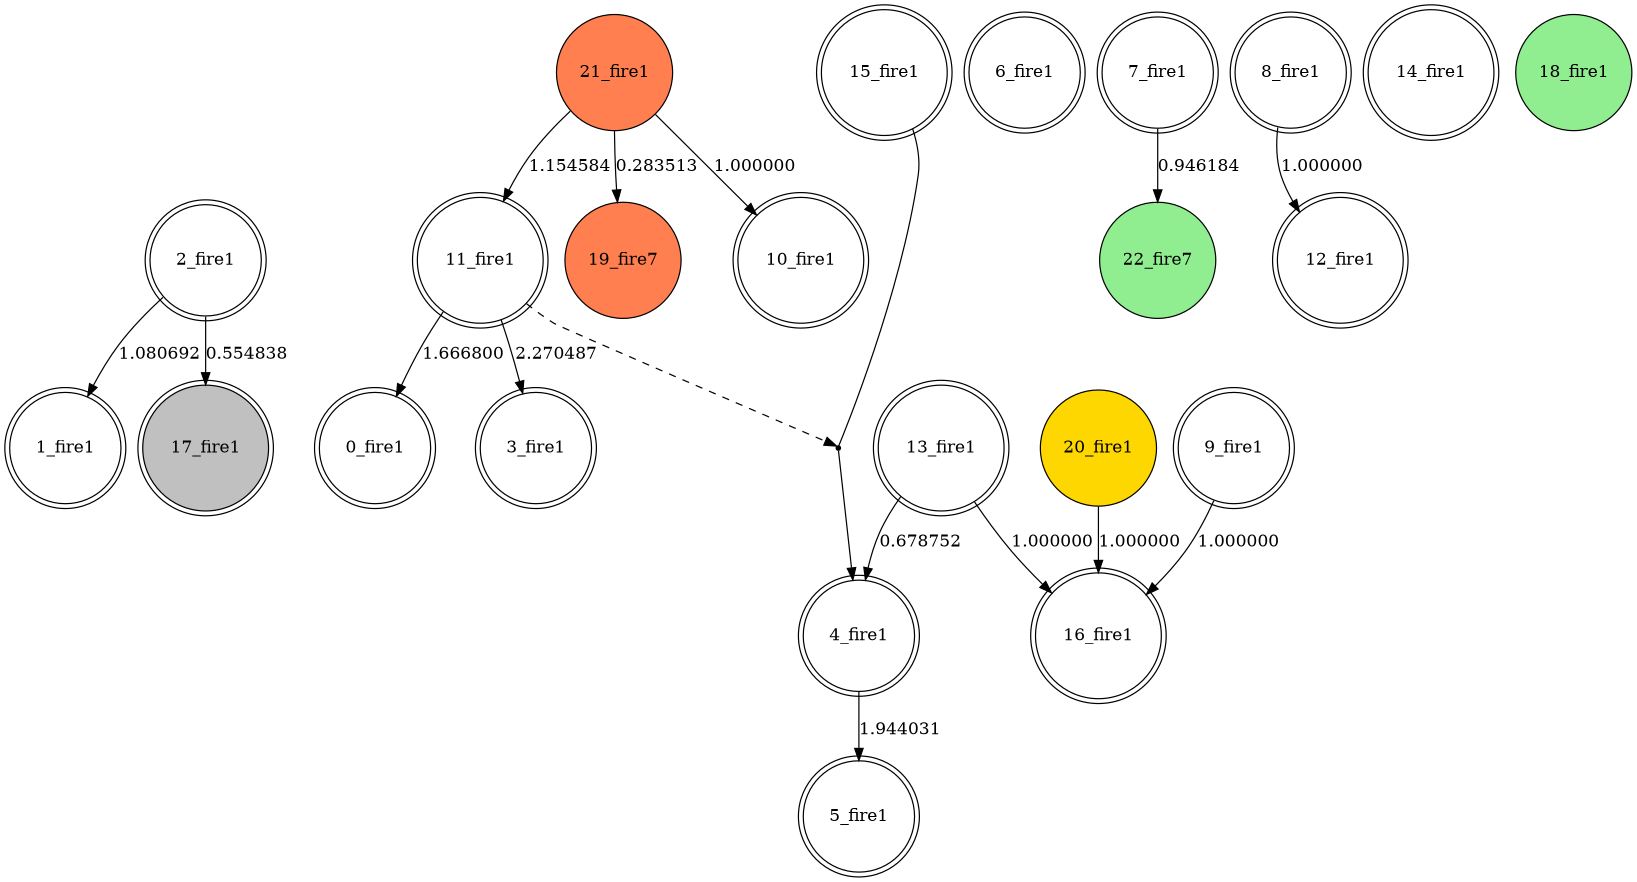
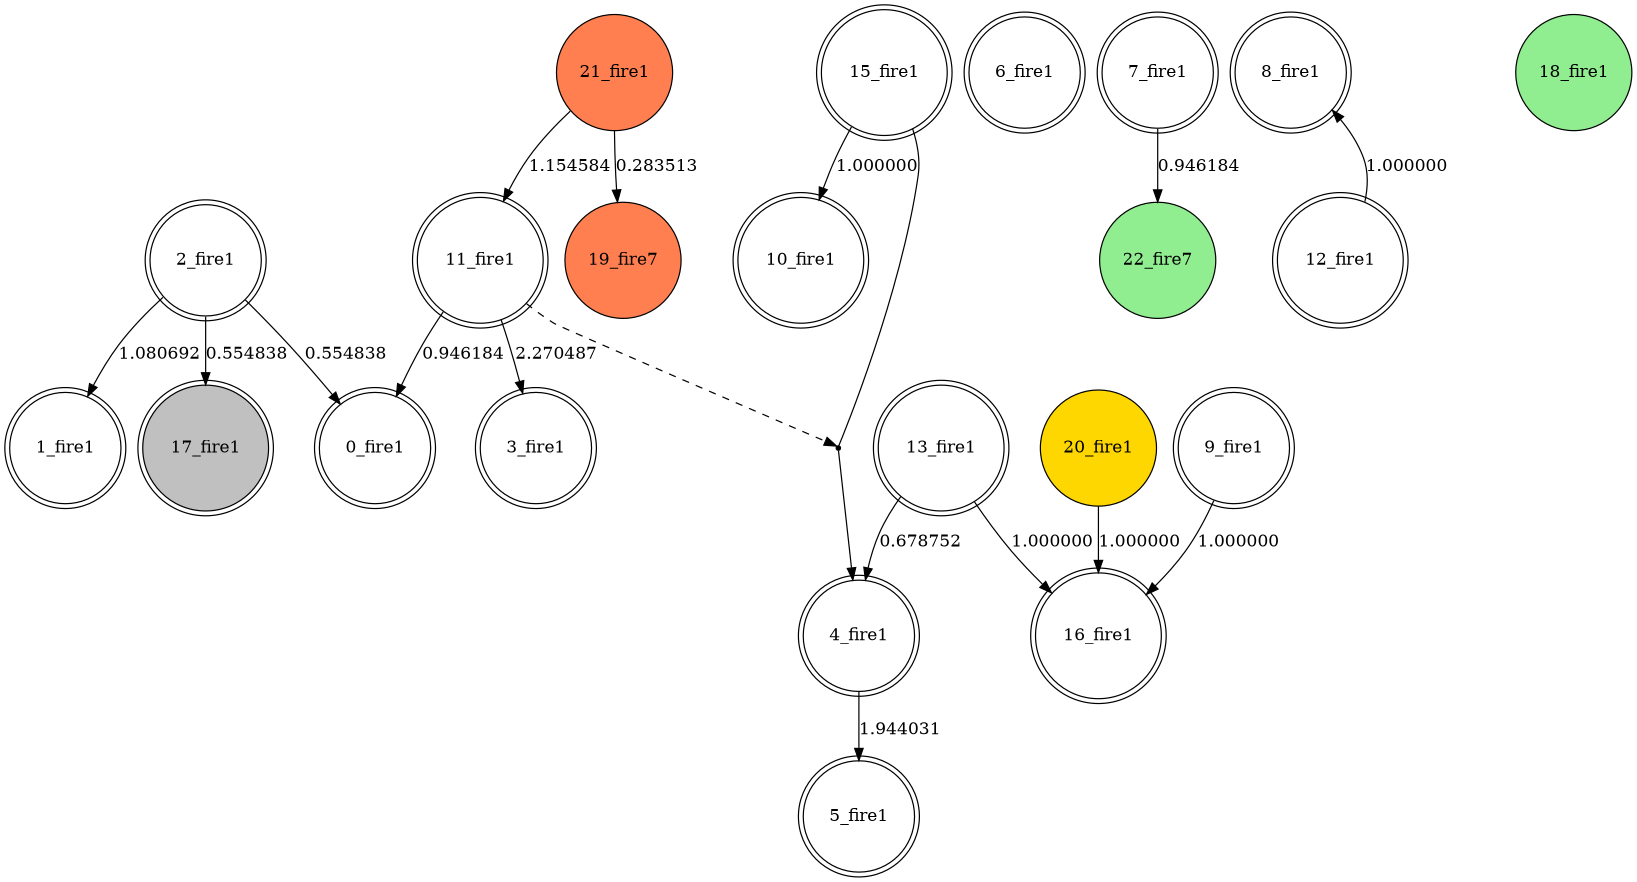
node "14_fire1": removed
edge "21_fire1" -> "10_fire1": now "15_fire1" -> "10_fire1"
edge "8_fire1" -> "12_fire1": reversed
edge "2_fire1" -> "0_fire1": added, label "0.554838"
edge "11_fire1" -> "0_fire1": label "1.666800" -> "0.946184"
